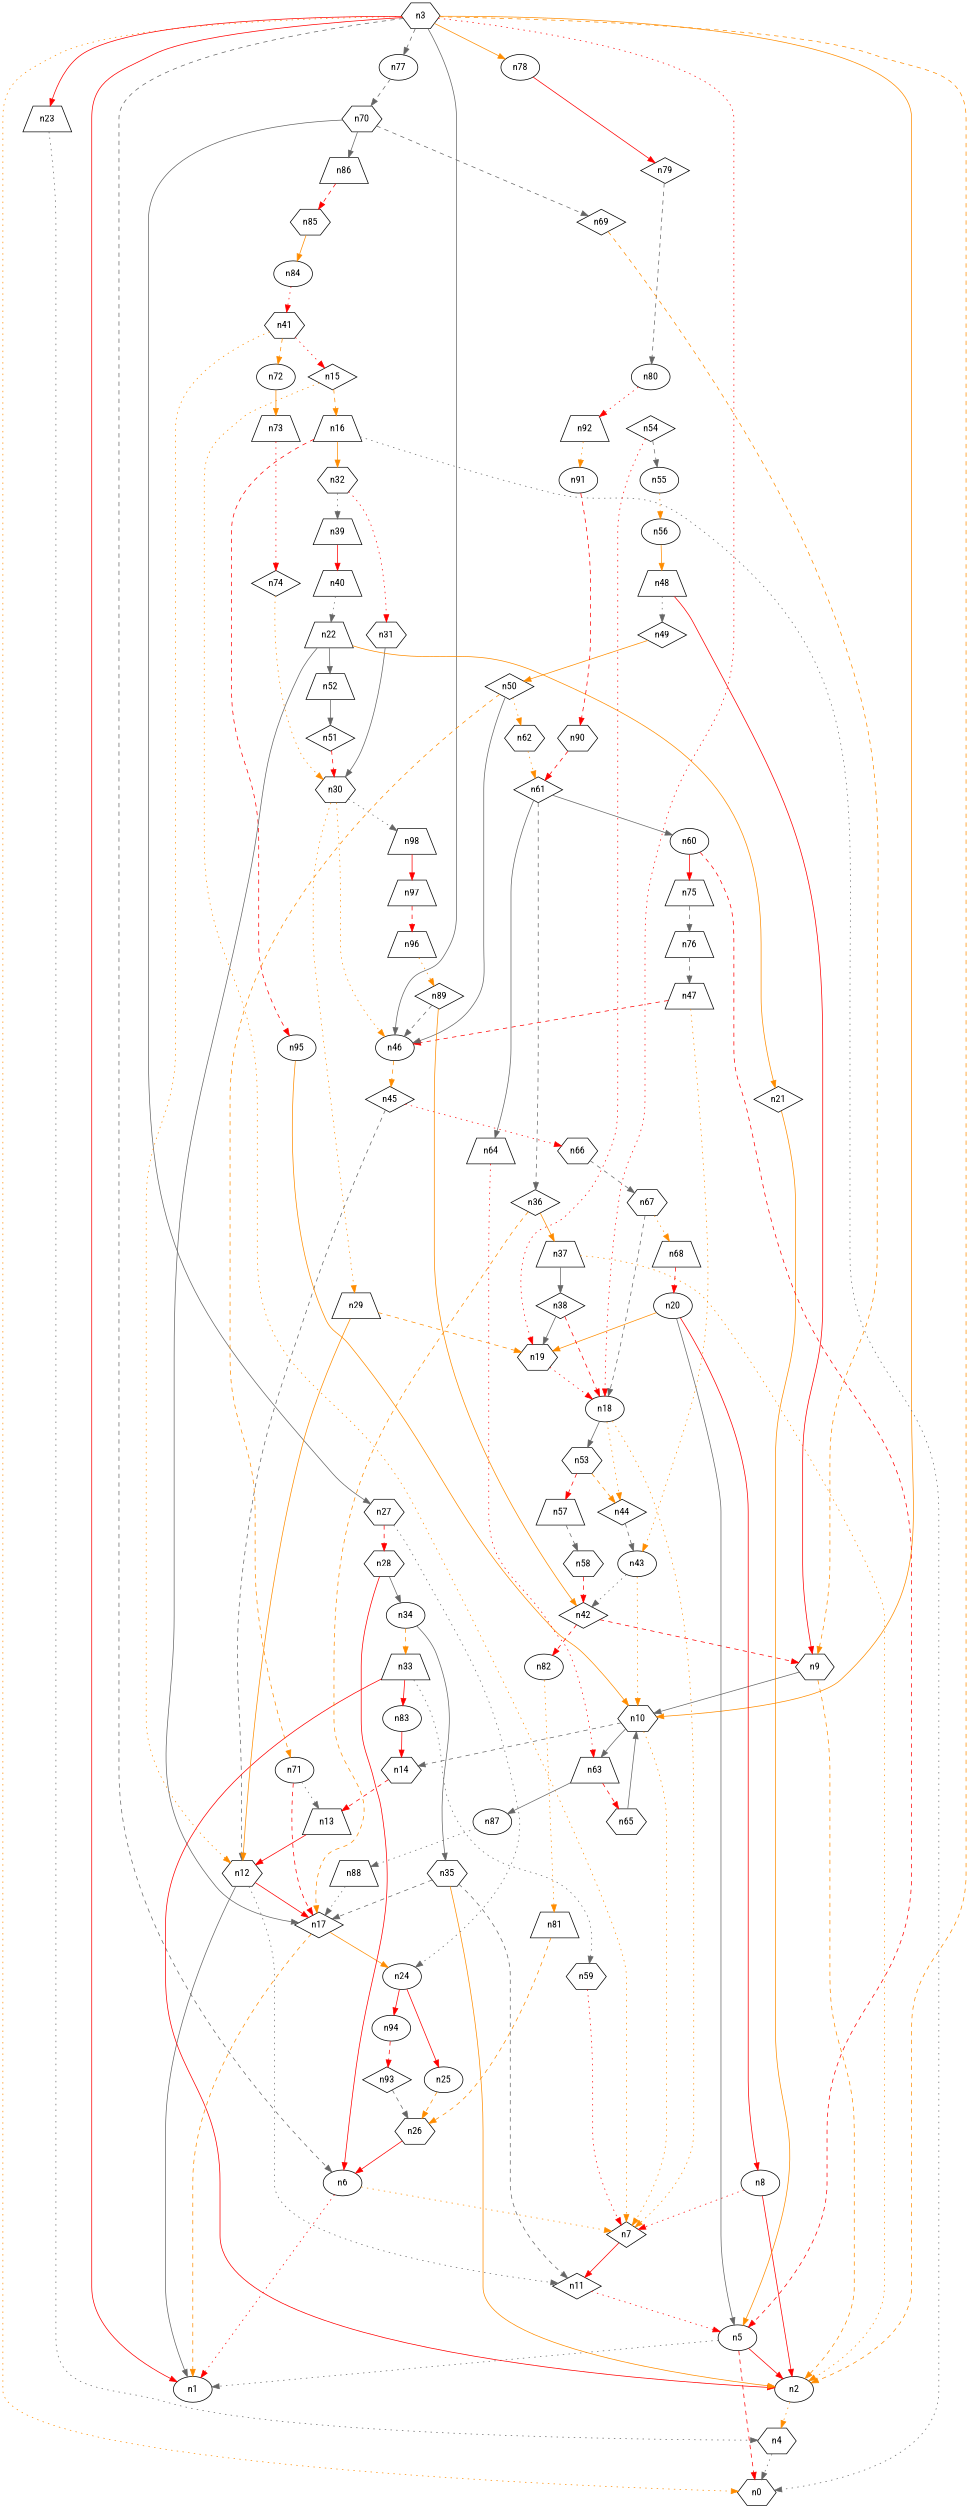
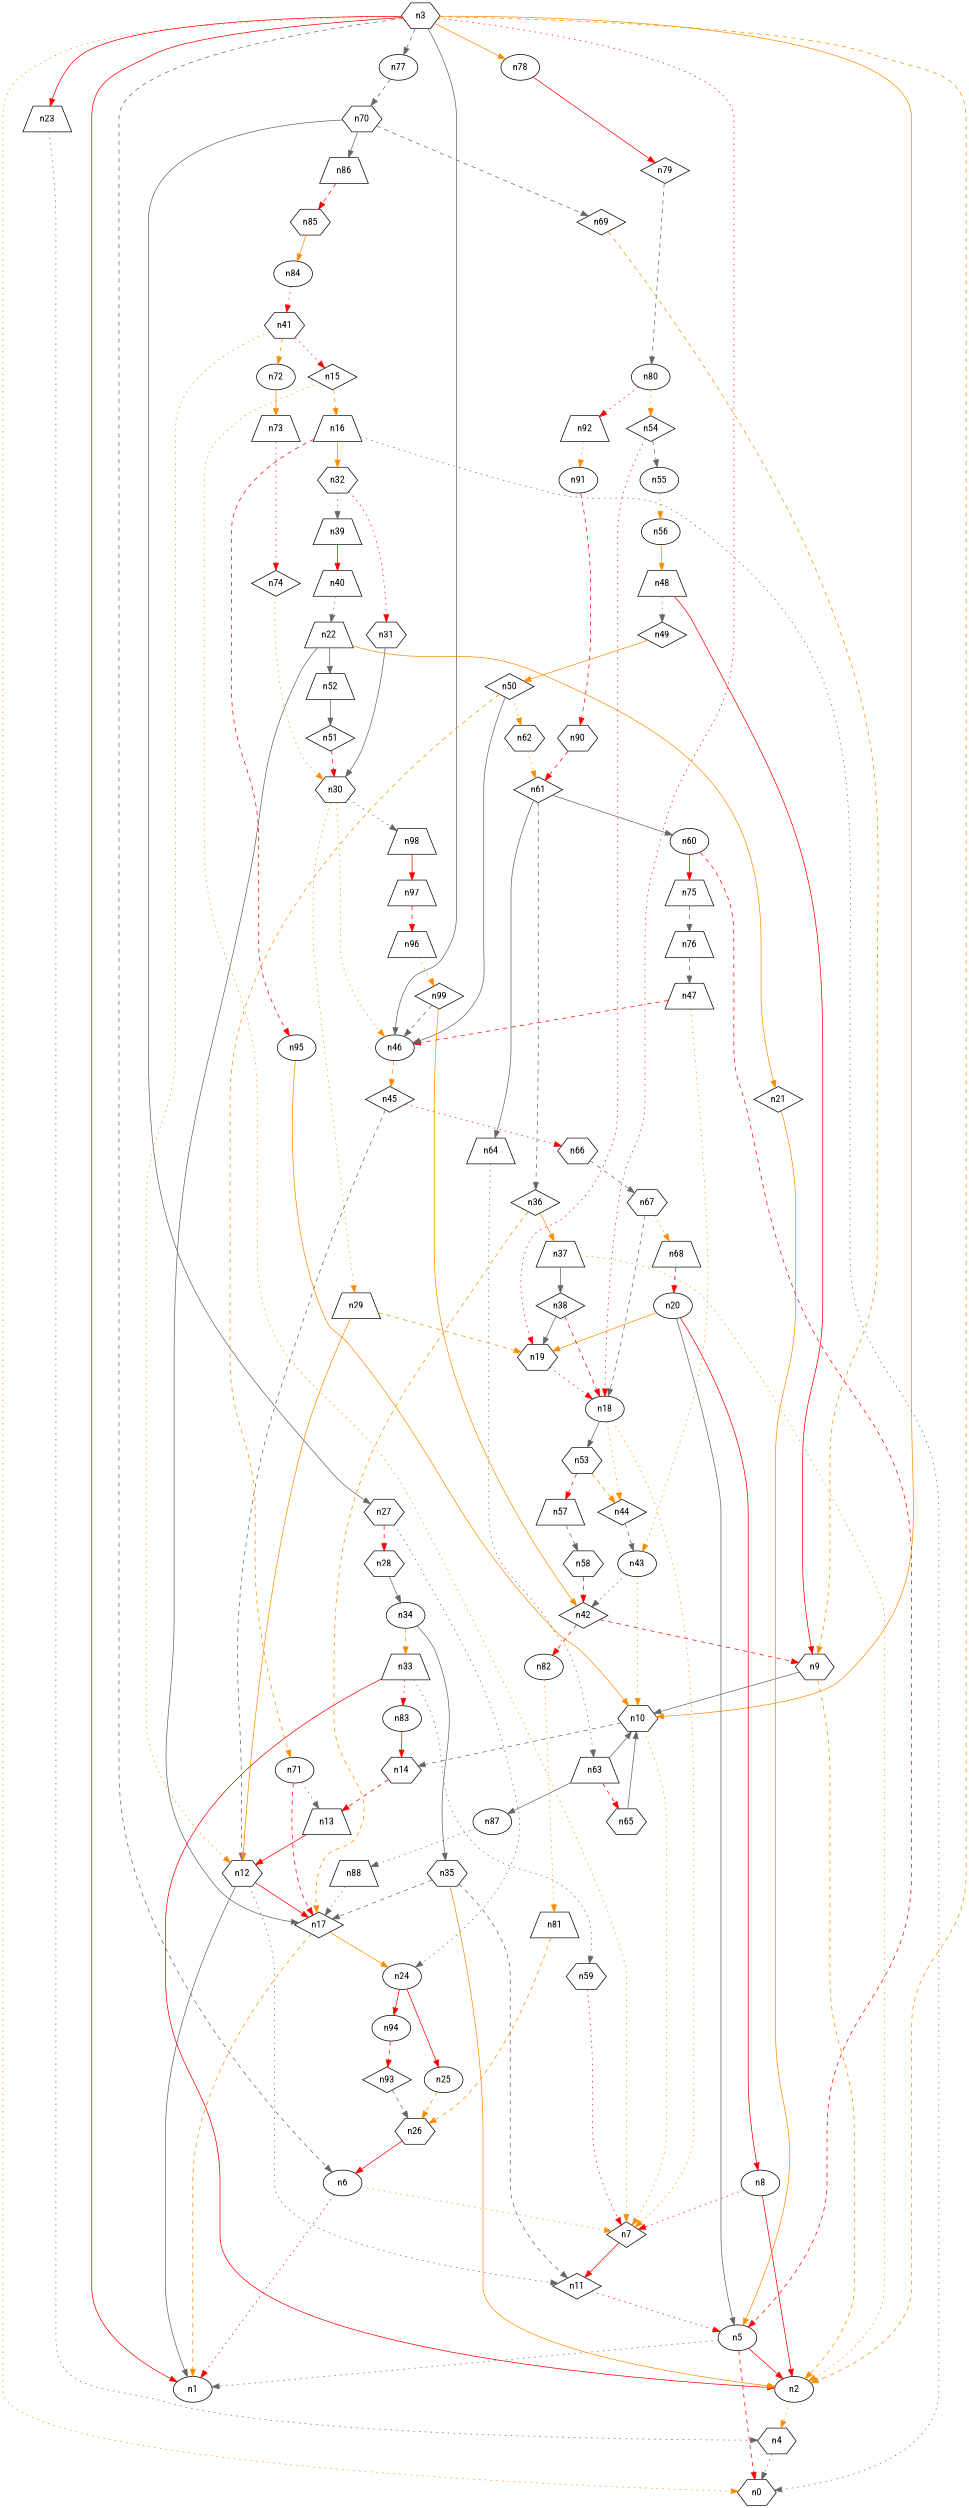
edge "n80" -> "n54": added
node "n89": label "n89" -> "n99"
edge "n64" -> "n63": color red -> gray40
edge "n33" -> "n83": style solid -> dotted
edge "n10" -> "n63": reversed
edge "n28" -> "n6": removed
